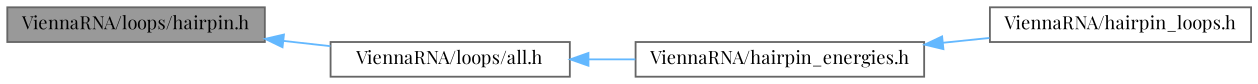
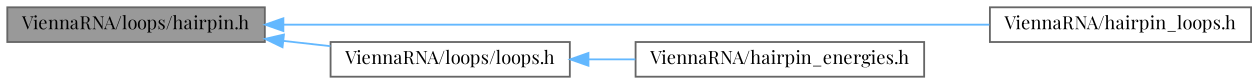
edge "ViennaRNA/hairpin_loops.h" -> "ViennaRNA/hairpin_energies.h": now "ViennaRNA/hairpin_loops.h" -> "ViennaRNA/loops/hairpin.h"
node "ViennaRNA/loops/all.h": label "ViennaRNA/loops/all.h" -> "ViennaRNA/loops/loops.h"
